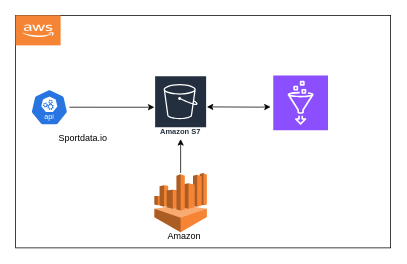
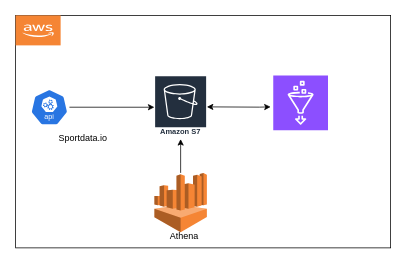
node "Amazon": label "Amazon" -> "Athena"
